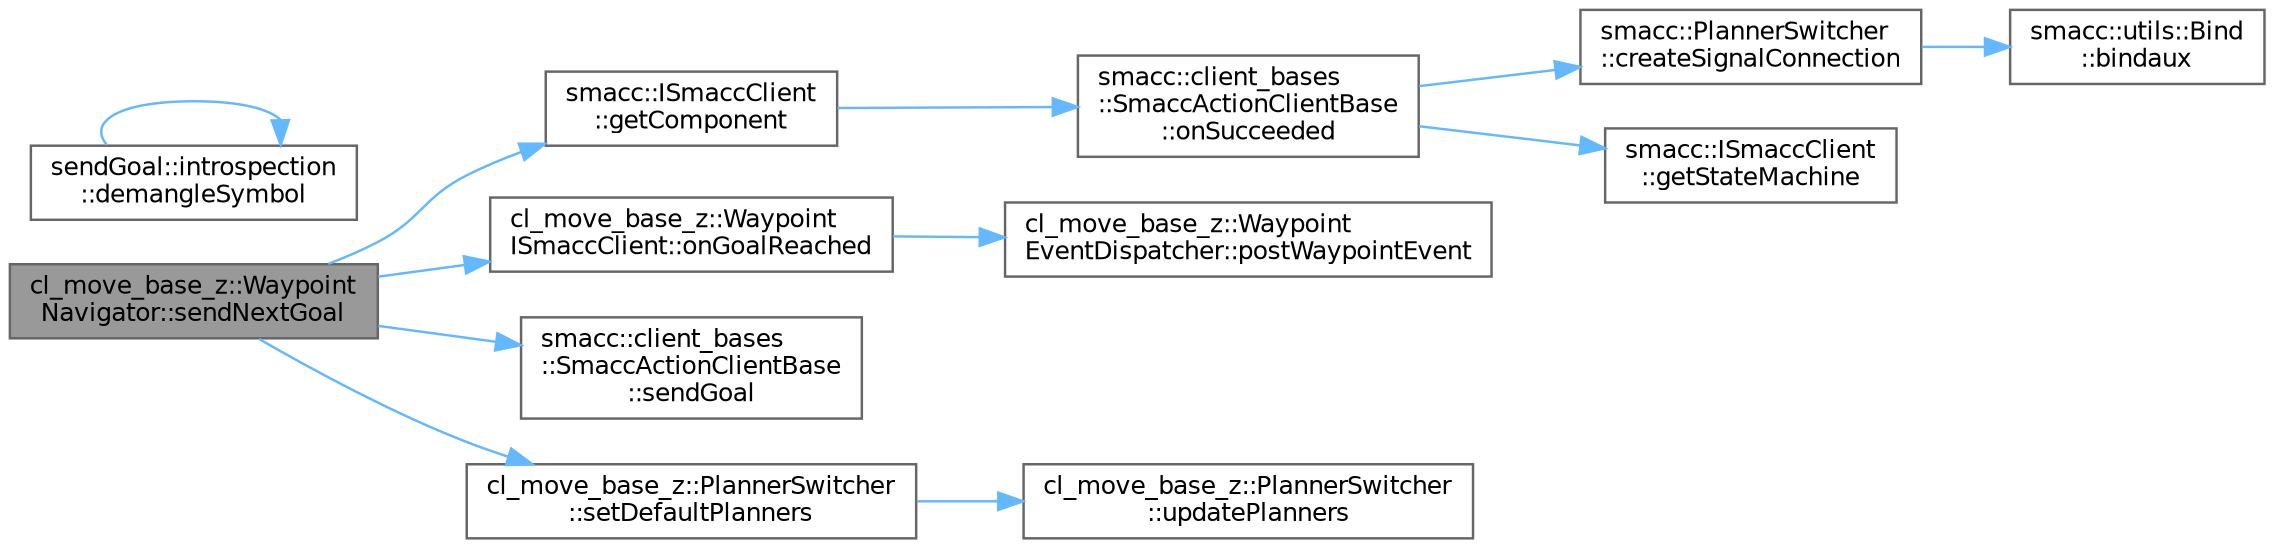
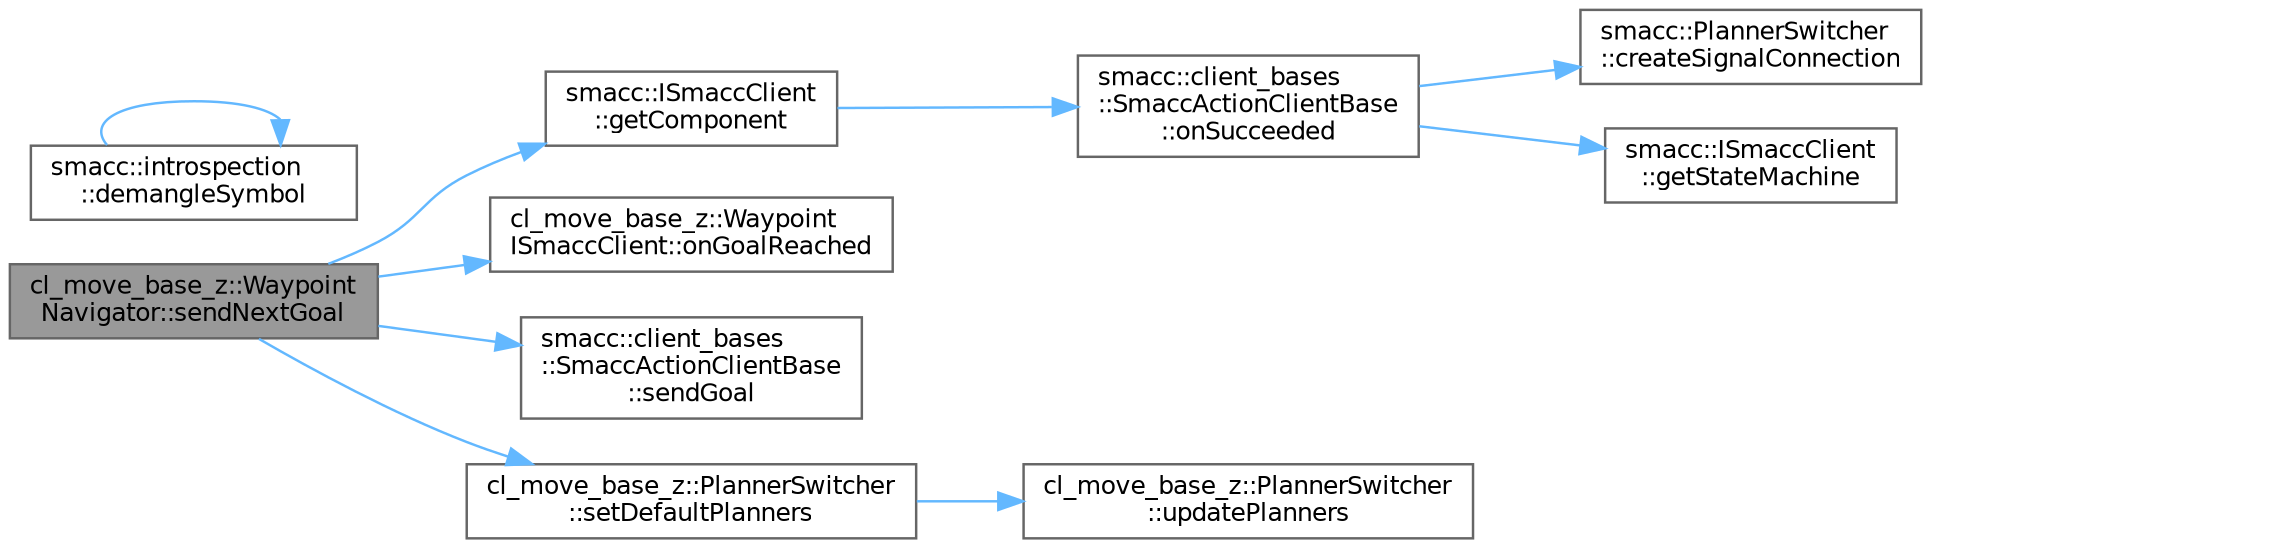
node "smacc::utils::Bind ::bindaux": removed
node "sendGoal::introspection ::demangleSymbol": label "sendGoal::introspection ::demangleSymbol" -> "smacc::introspection ::demangleSymbol"
node "cl_move_base_z::Waypoint EventDispatcher::postWaypointEvent": removed
